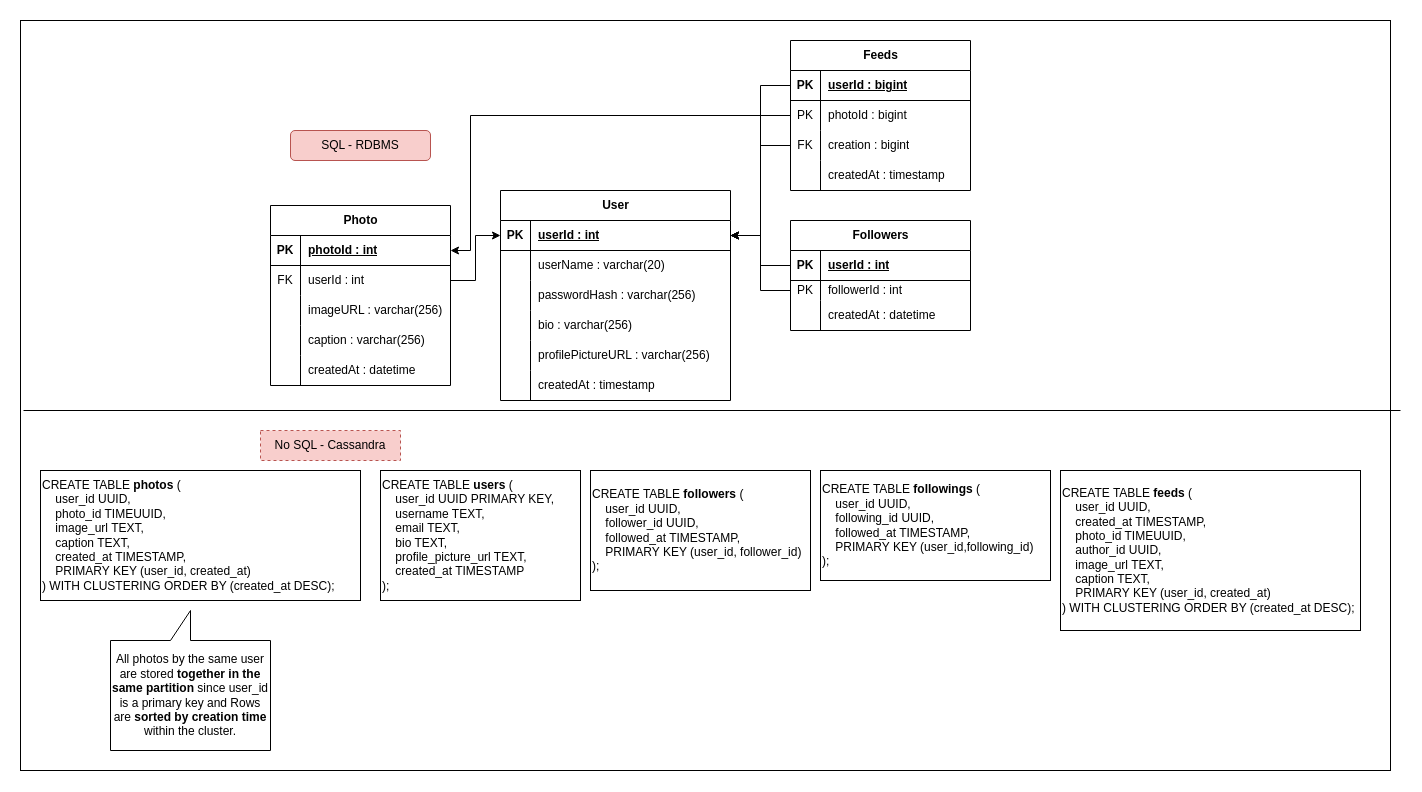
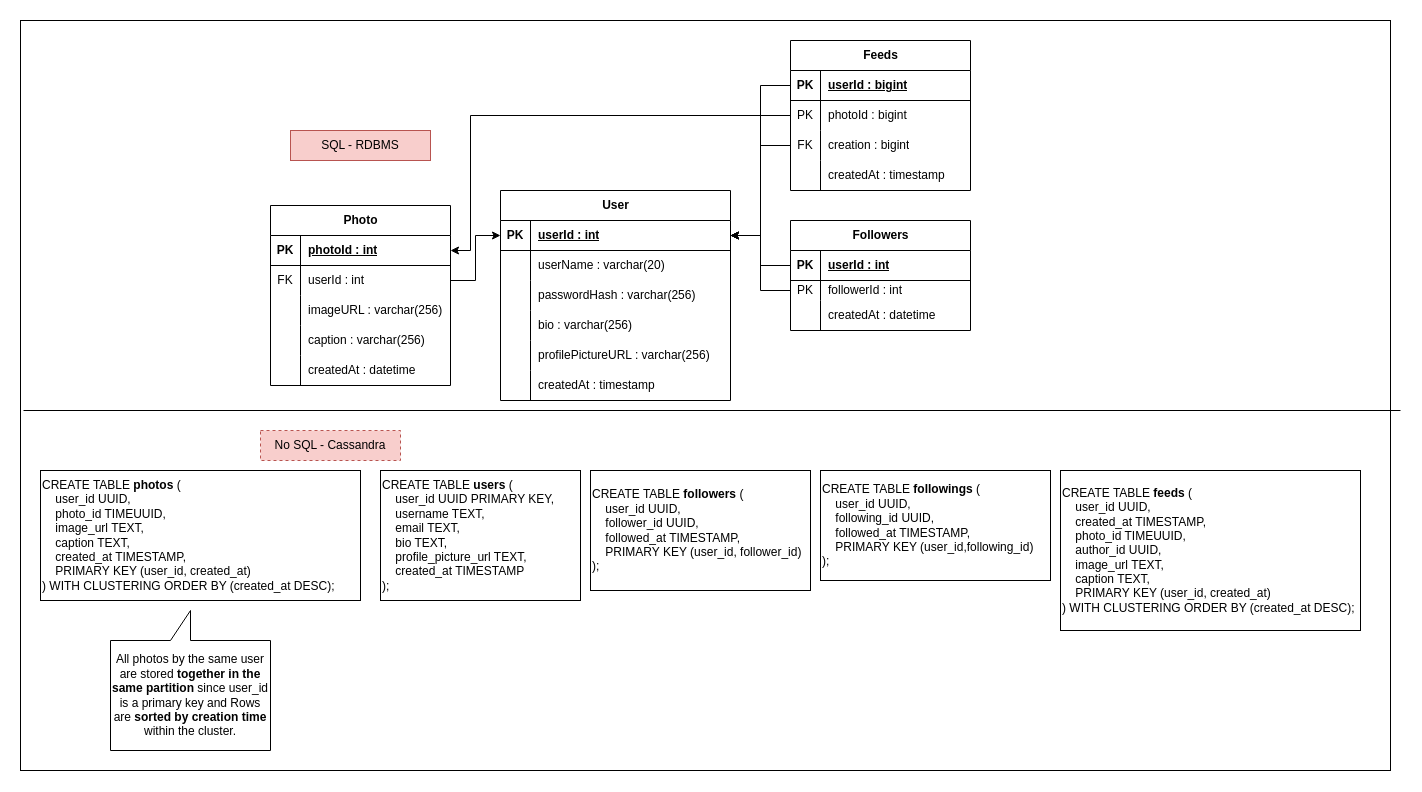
node "SQL - RDBMS": shape rounded rectangle -> rectangle
